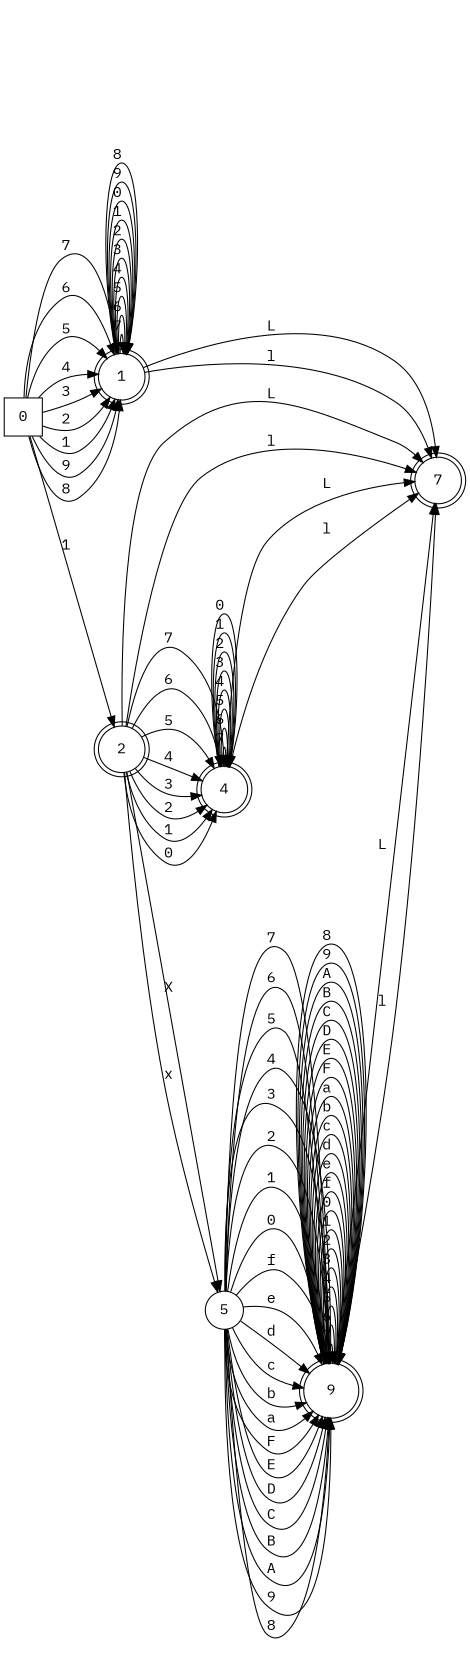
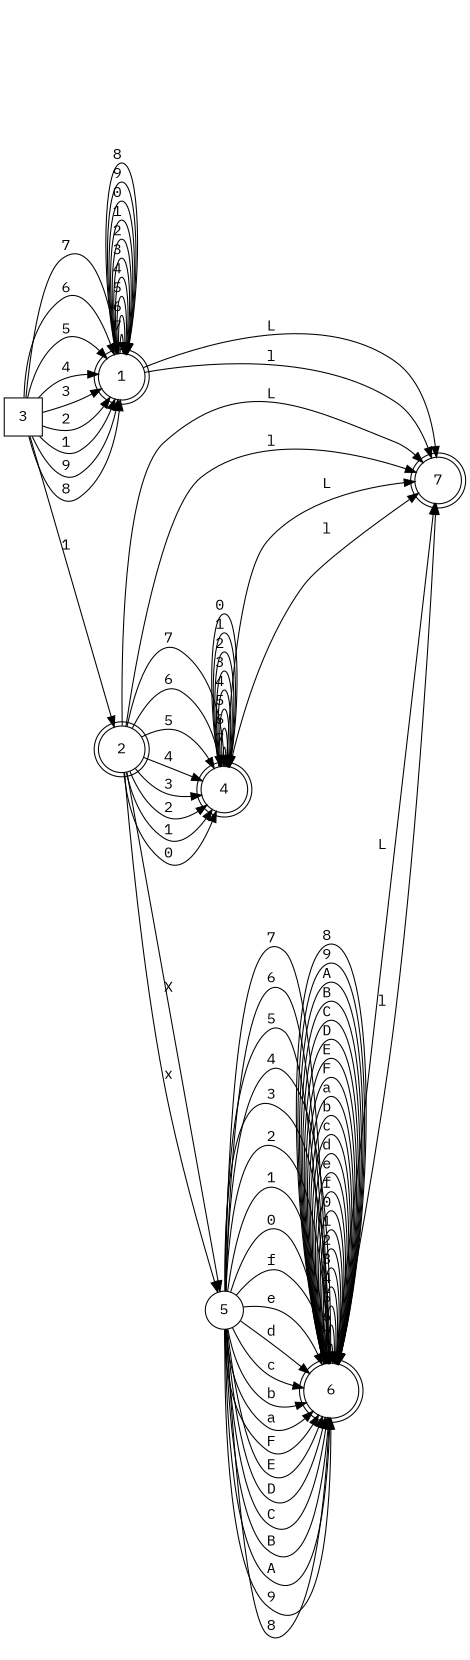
node "0": label "0" -> "3"
node "9": label "9" -> "6"
